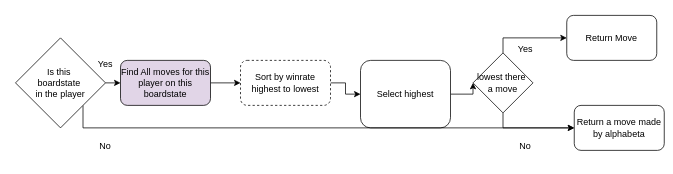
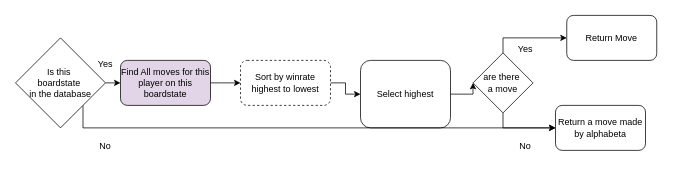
node "Is this boardstate in the player": label "Is this boardstate in the player" -> "Is this boardstate in the database"
node "lowest there a move": label "lowest there a move" -> "are there a move"
node "Return a move made by alphabeta": moved (619, 128) -> (600, 128)
